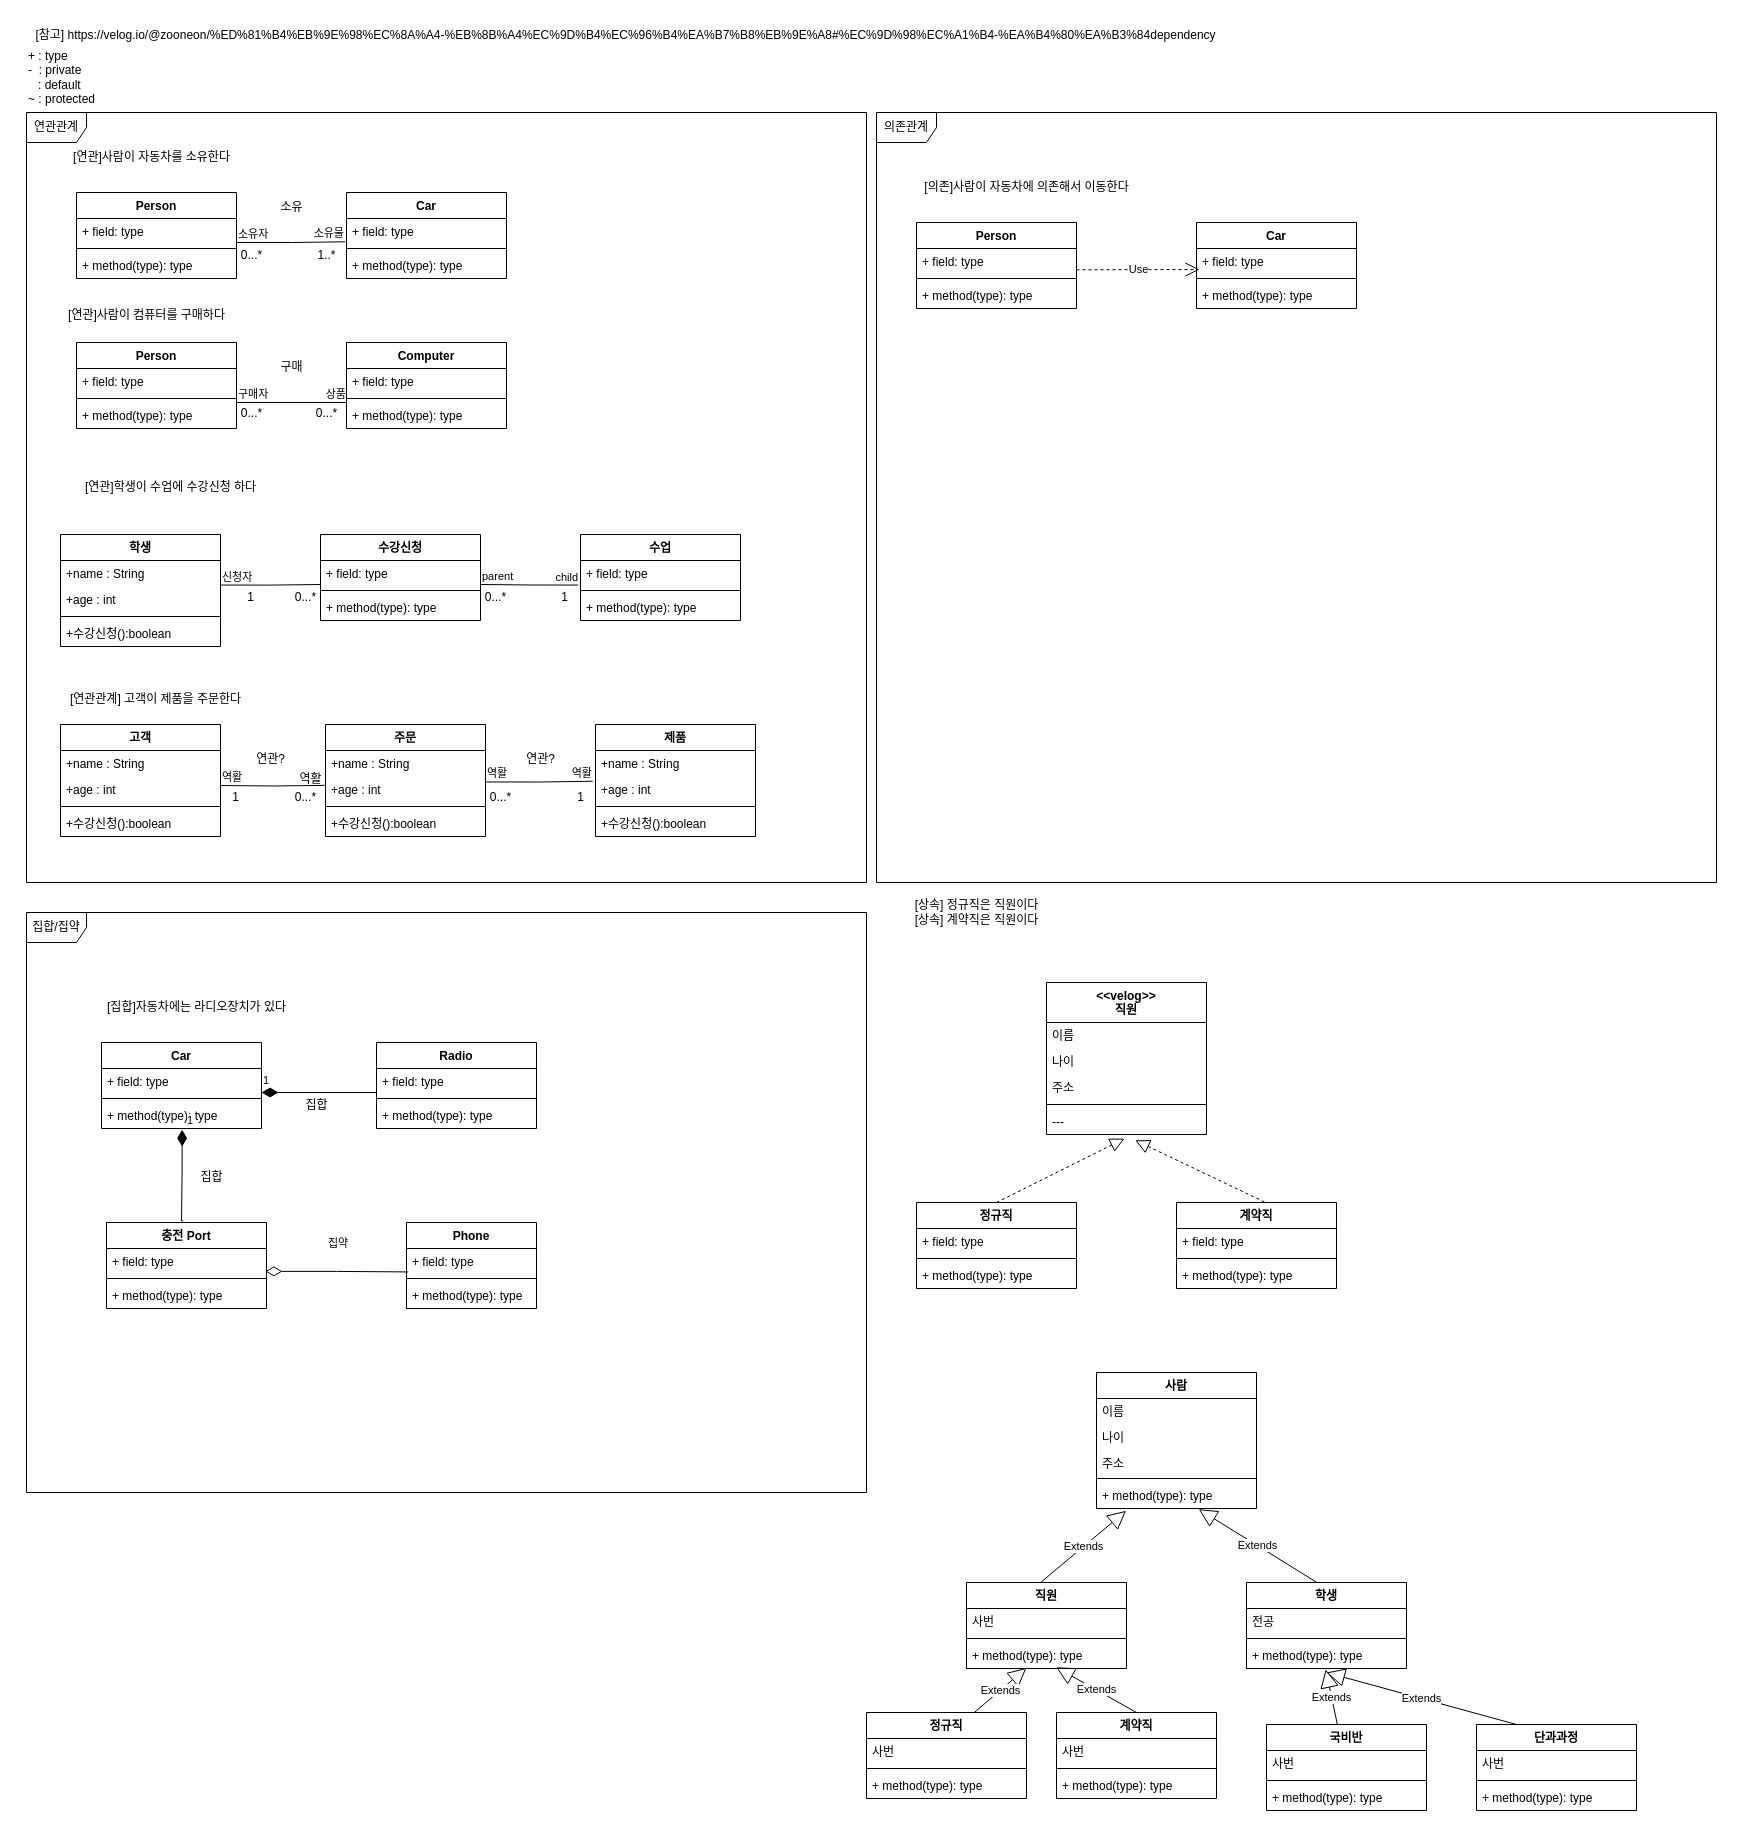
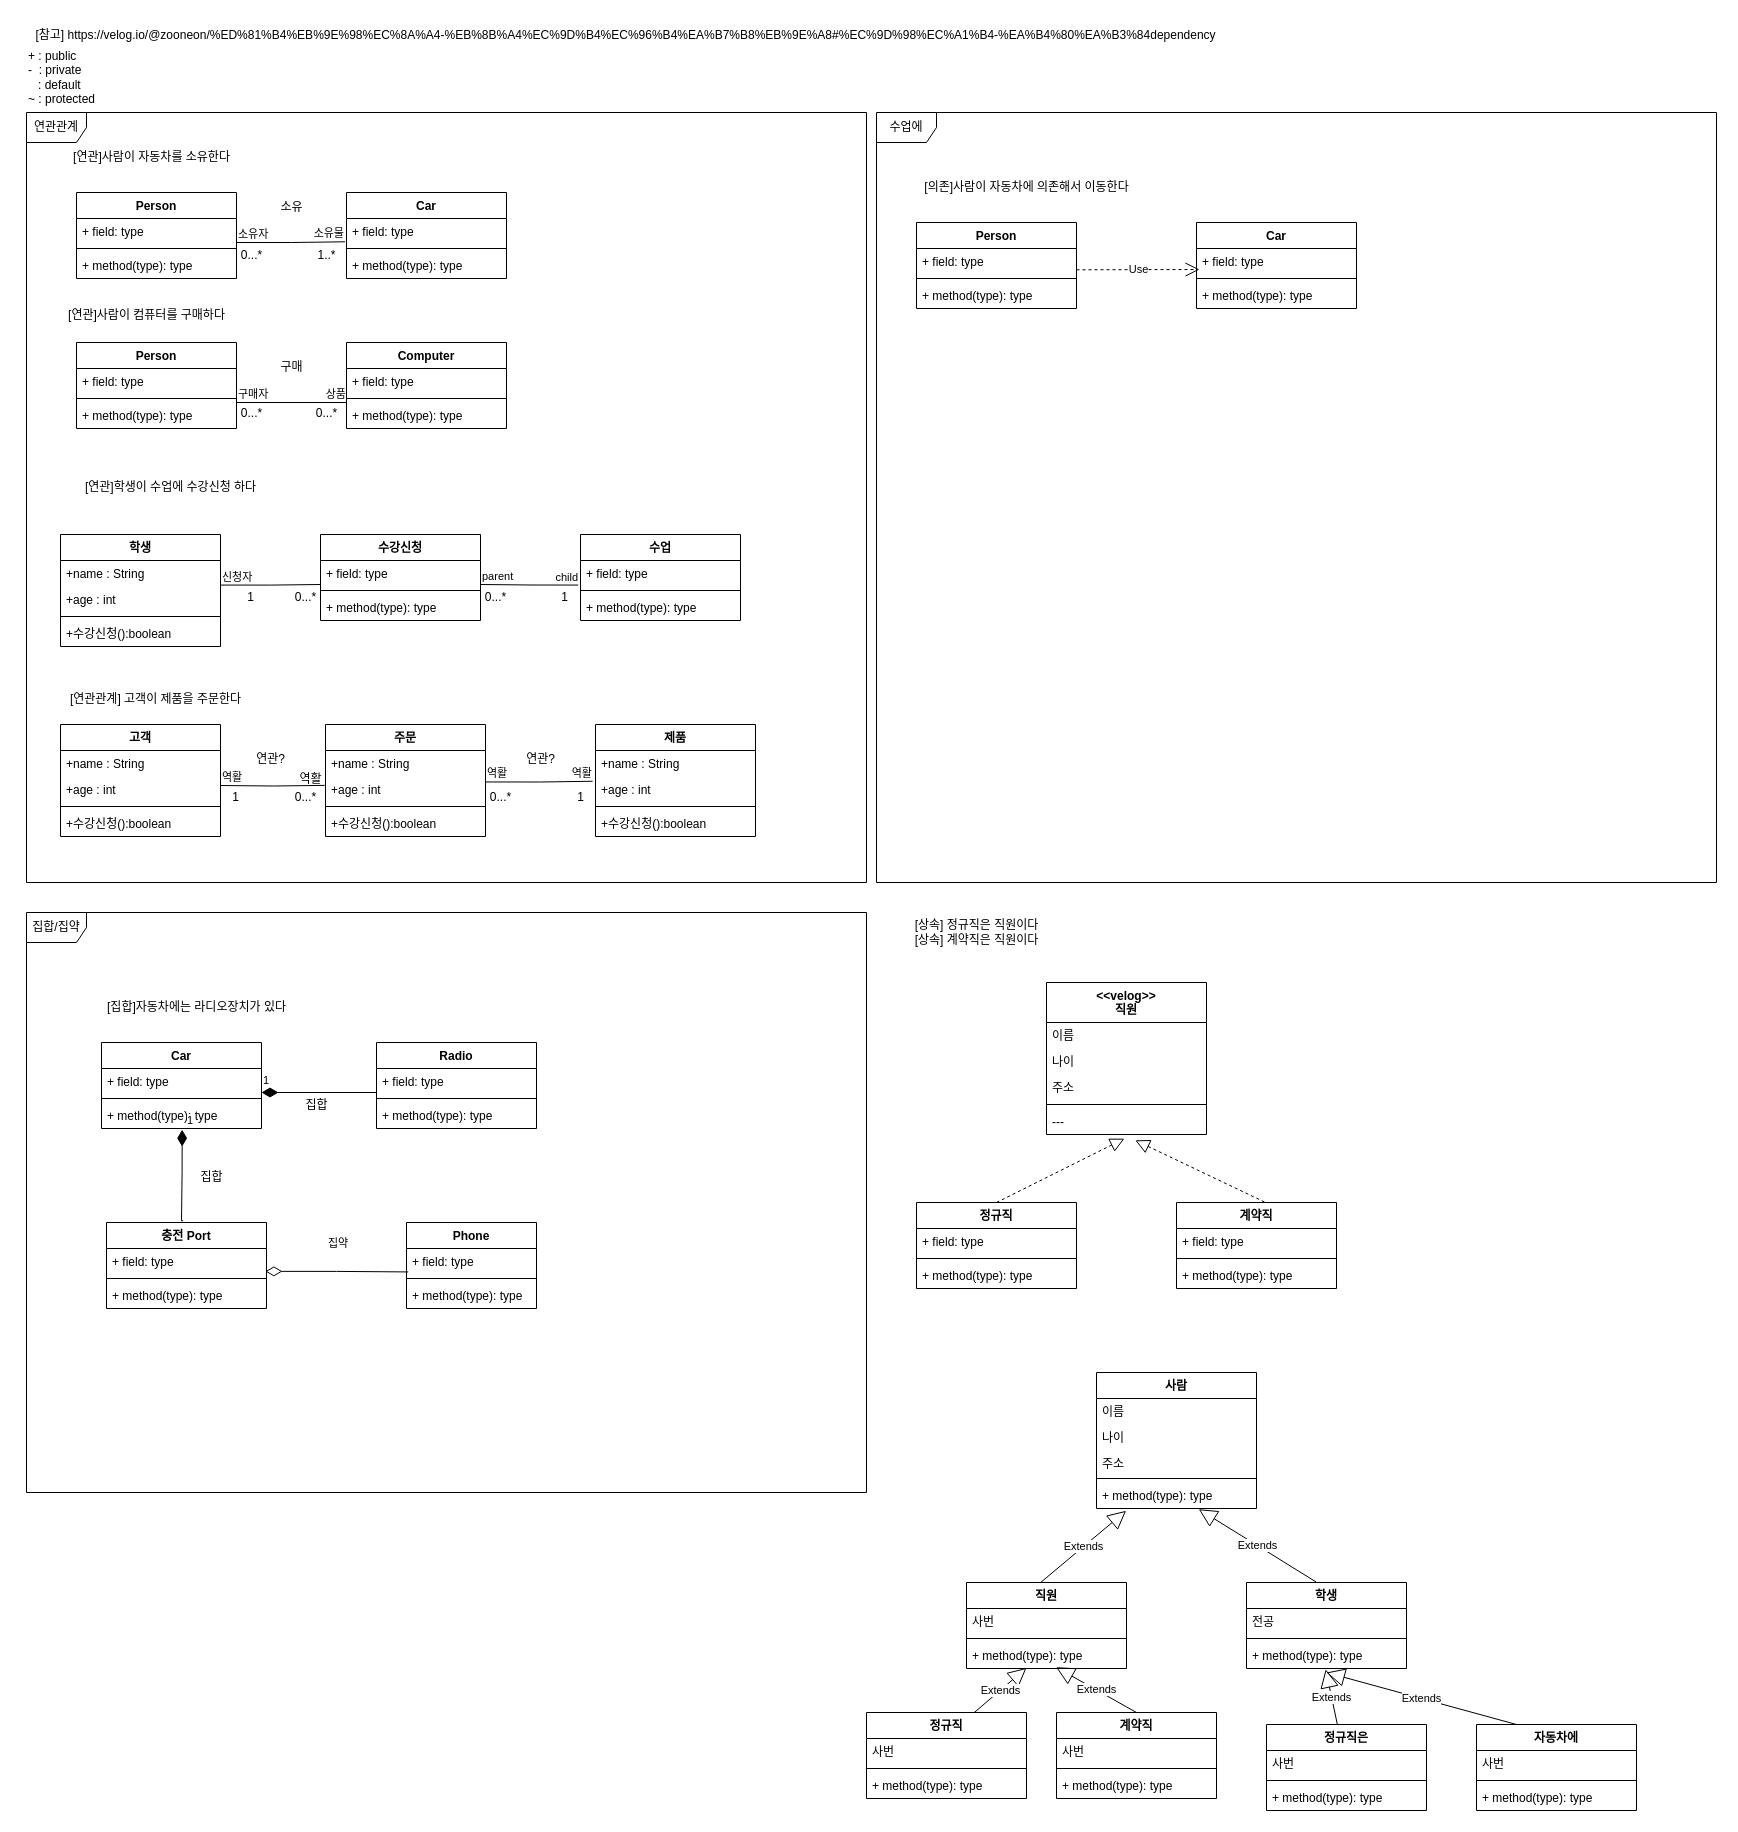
node "+ : type - : private : default ~ : protected": label "+ : type - : private : default ~ : protected" -> "+ : public - : private : default ~ : protected"
node "의존관계": label "의존관계" -> "수업에"
node "[상속] 정규직은 직원이다 [상속] 계약직은 직원이다": moved (977, 913) -> (977, 933)
node "국비반": label "국비반" -> "정규직은"
node "단과과정": label "단과과정" -> "자동차에"
